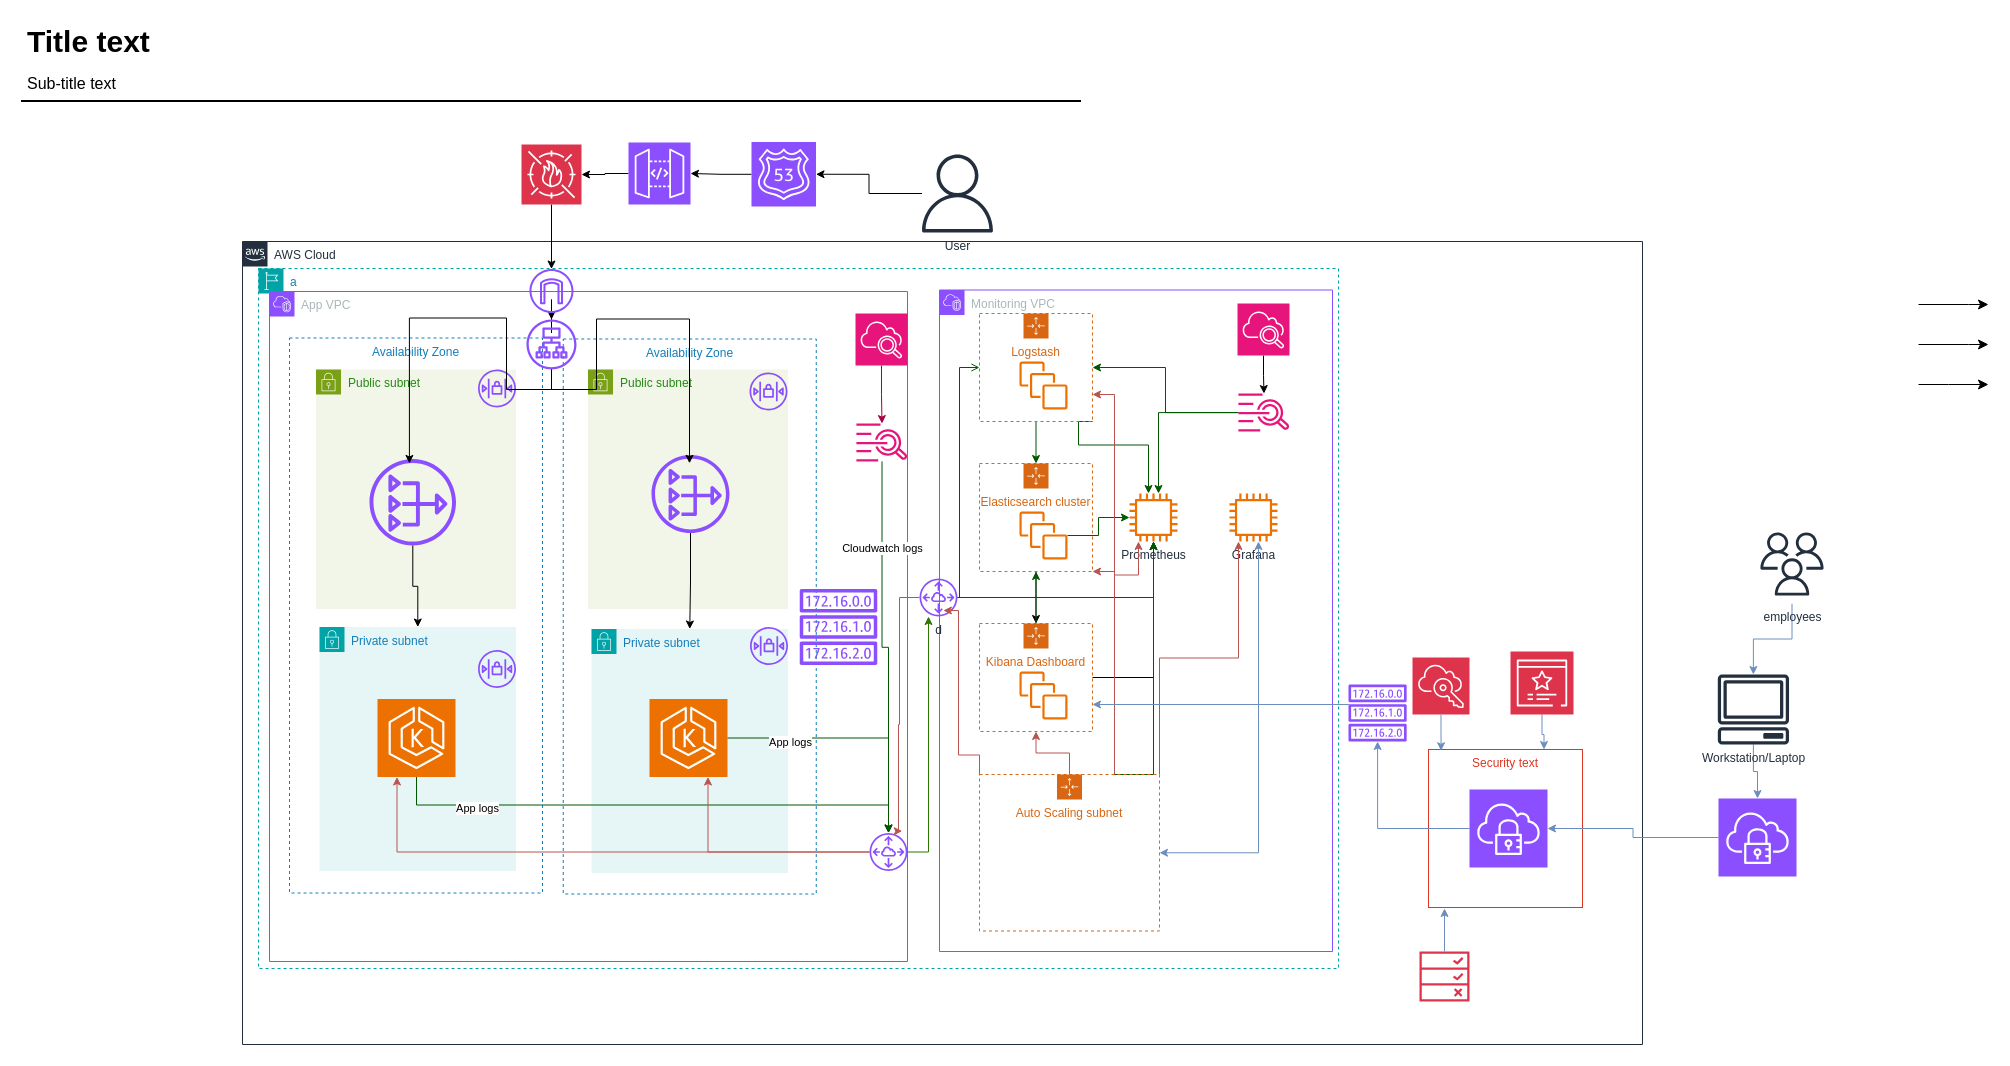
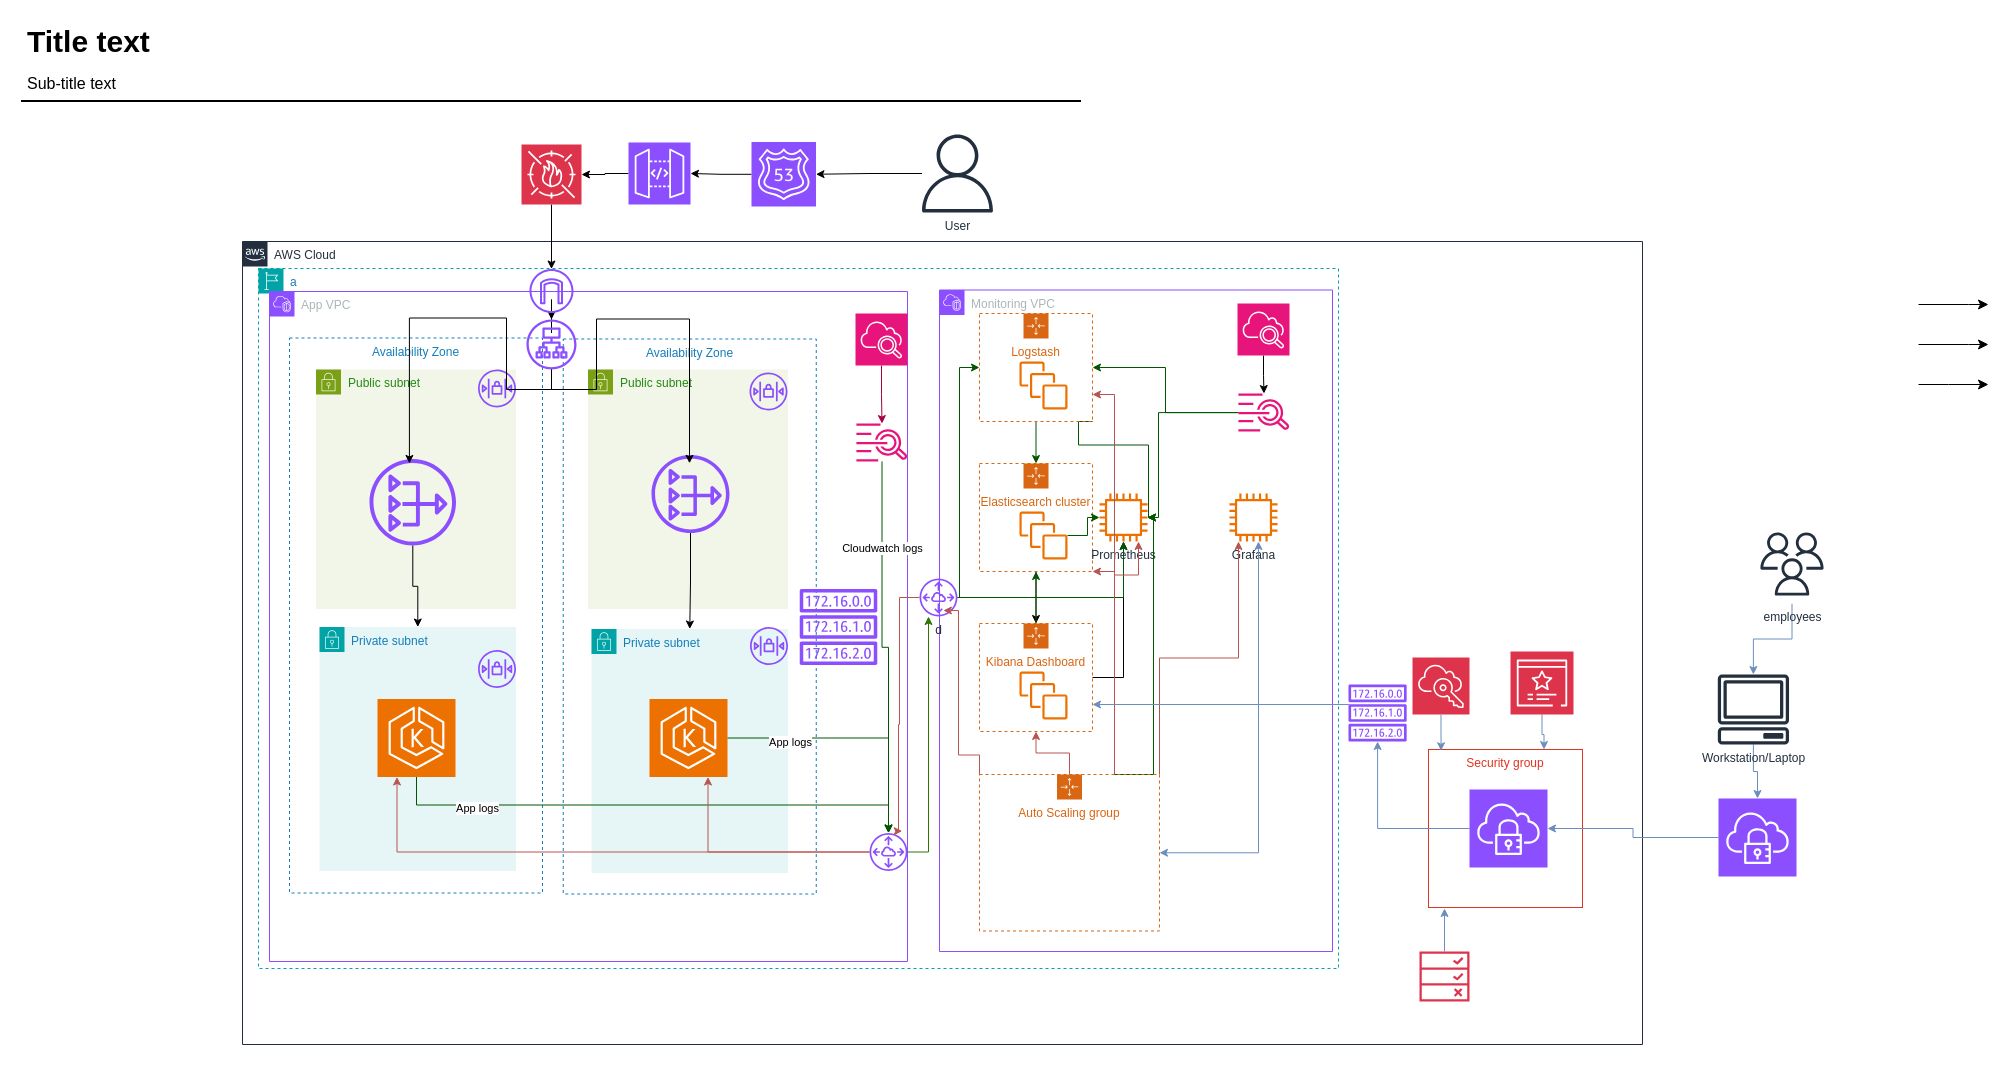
node "User": moved (958, 194) -> (958, 174)
edge "d" -> "Logstash": arrowhead open -> classic
node "Prometheus": moved (1154, 518) -> (1124, 518)
node "Security text": label "Security text" -> "Security group"
node "Auto Scaling subnet": label "Auto Scaling subnet" -> "Auto Scaling group"
